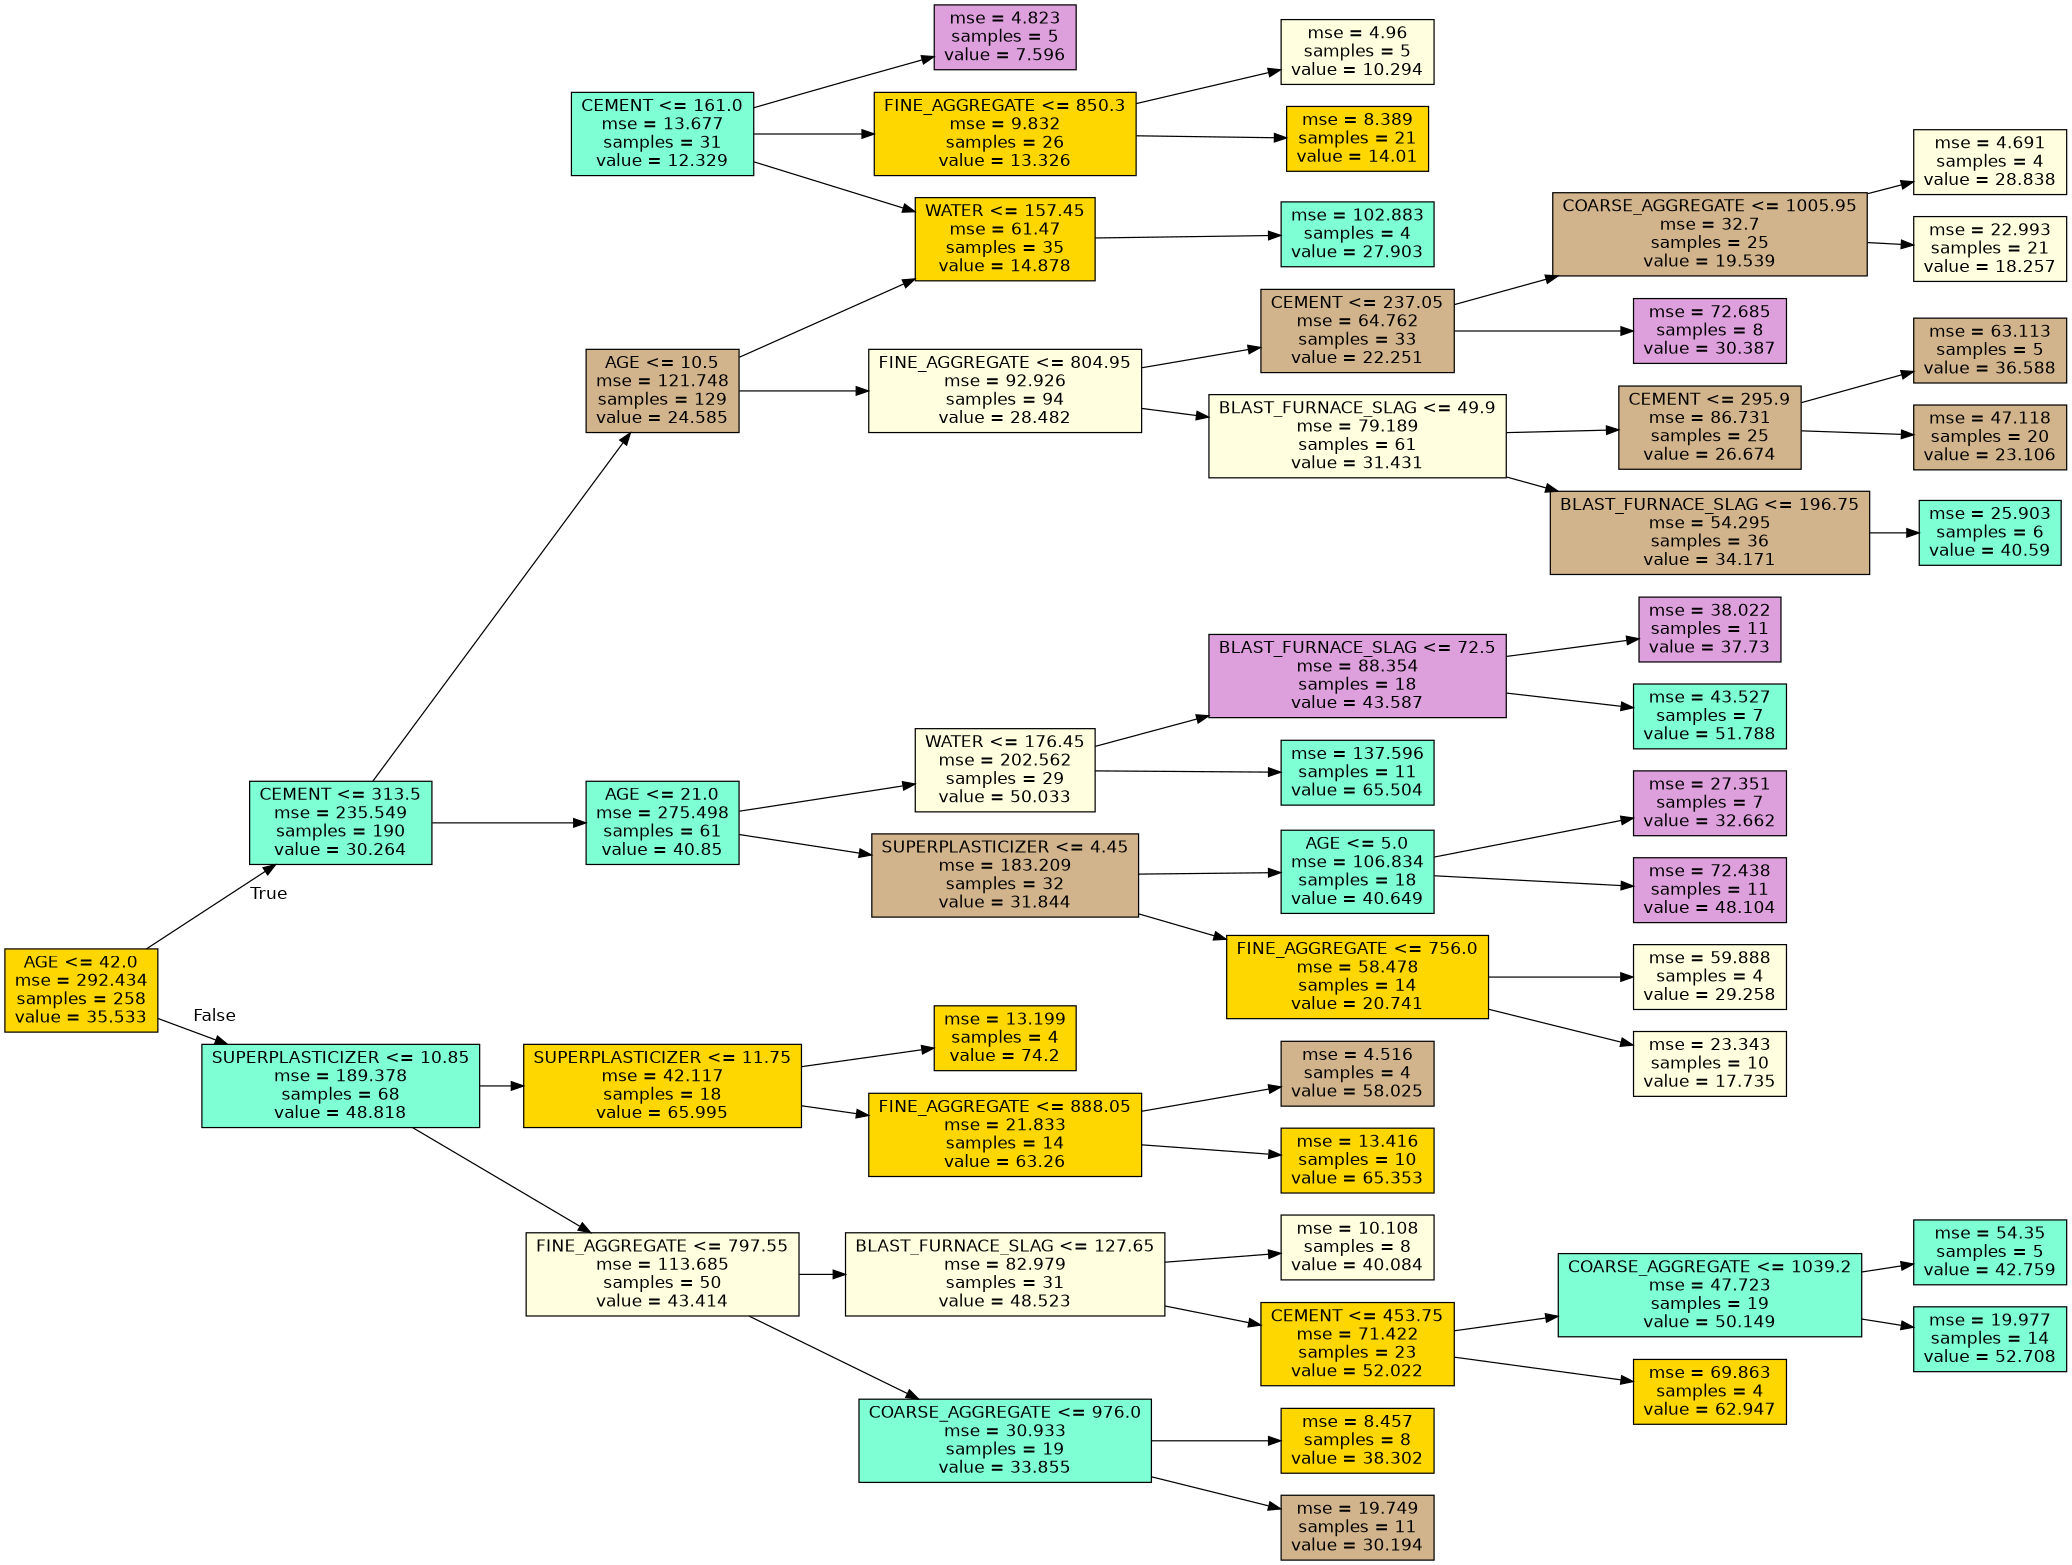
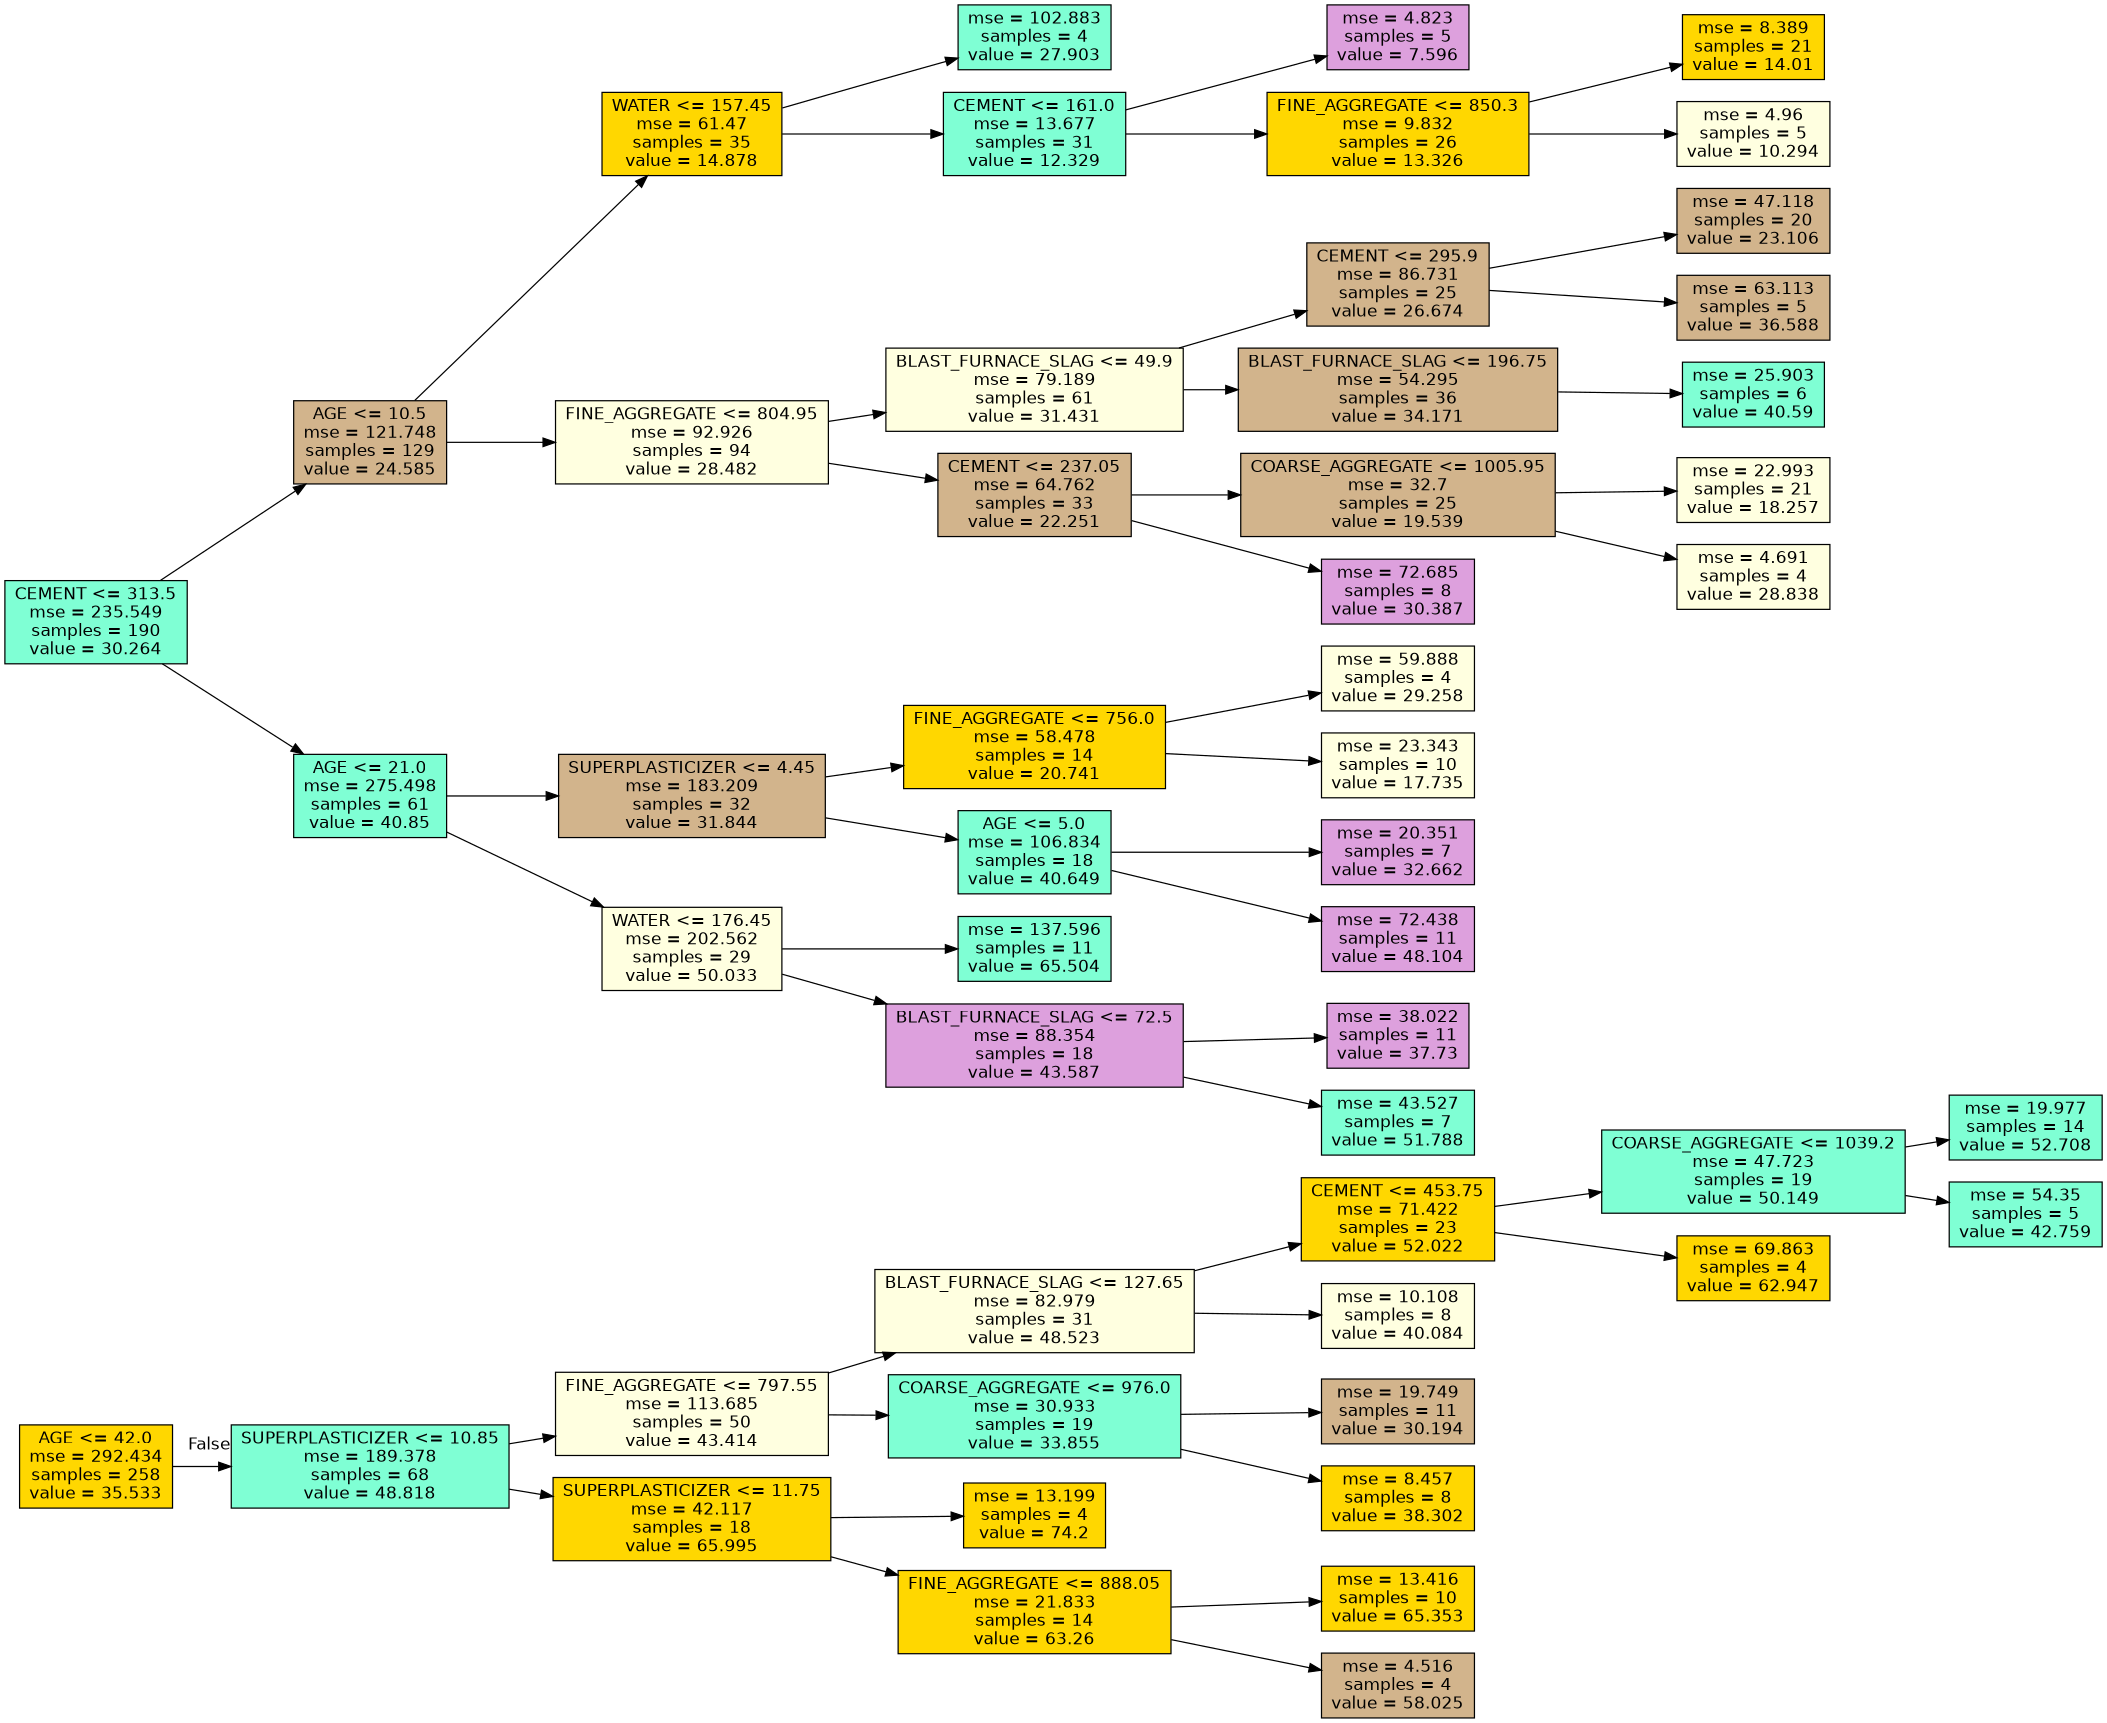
edge "CEMENT <= 161.0 mse = 13.677 samples = 31 value = 12.329" -> "WATER <= 157.45 mse = 61.47 samples = 35 value = 14.878": reversed
node "mse = 27.351 samples = 7 value = 32.662": label "mse = 27.351 samples = 7 value = 32.662" -> "mse = 20.351 samples = 7 value = 32.662"
edge "AGE <= 42.0 mse = 292.434 samples = 258 value = 35.533" -> "CEMENT <= 313.5 mse = 235.549 samples = 190 value = 30.264": removed
